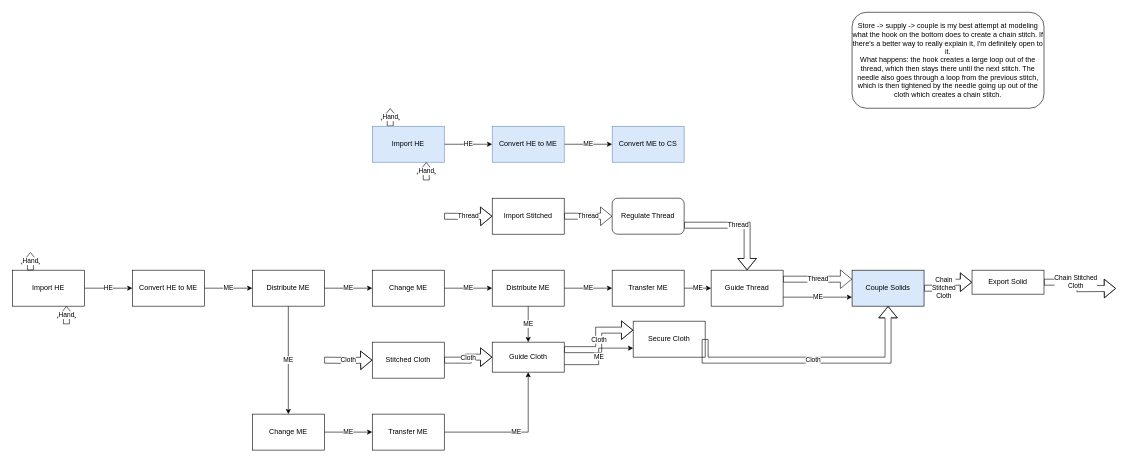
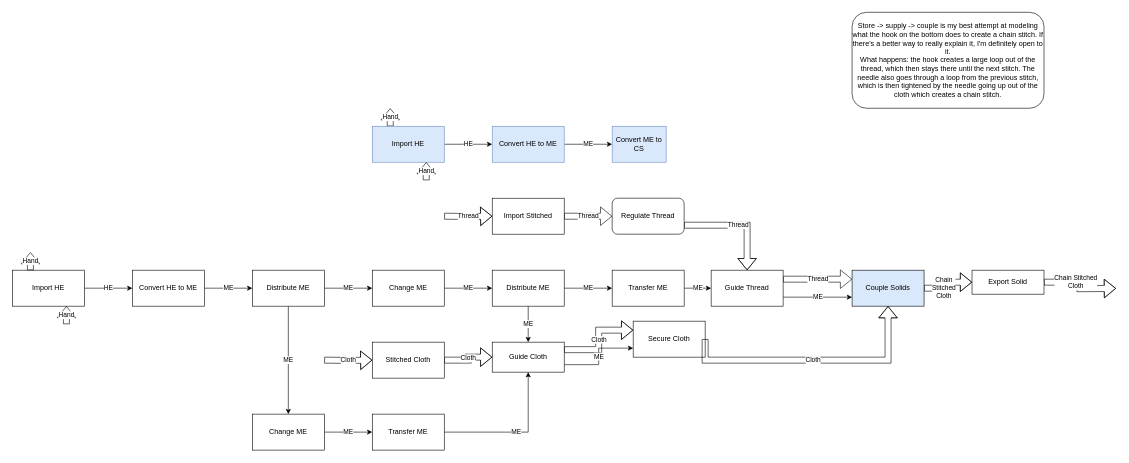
node "Convert ME to CS": size 72x36 -> 54x36
